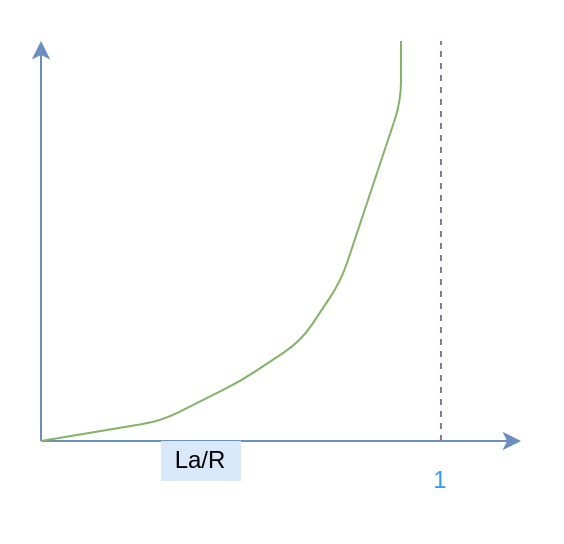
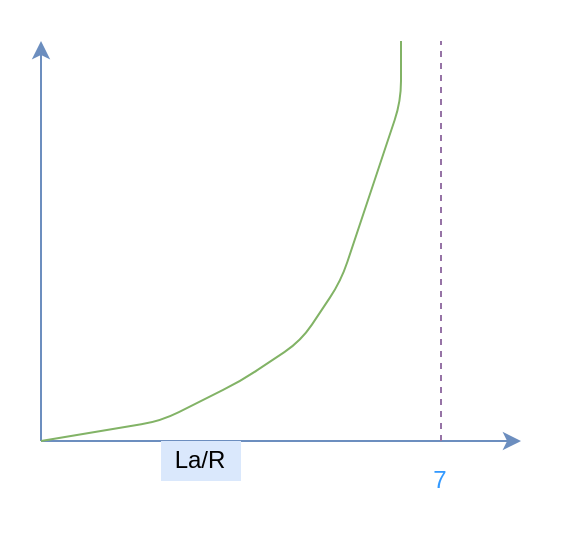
node "1": label "1" -> "7"
